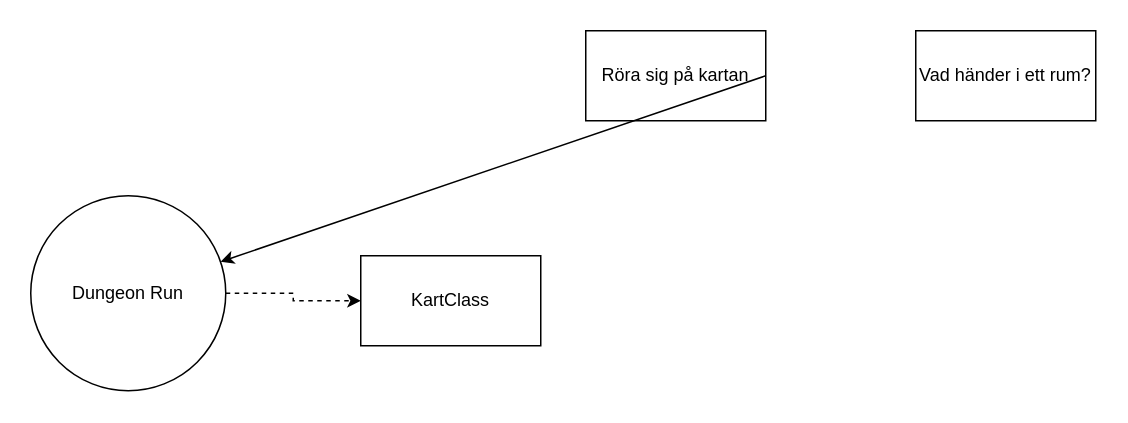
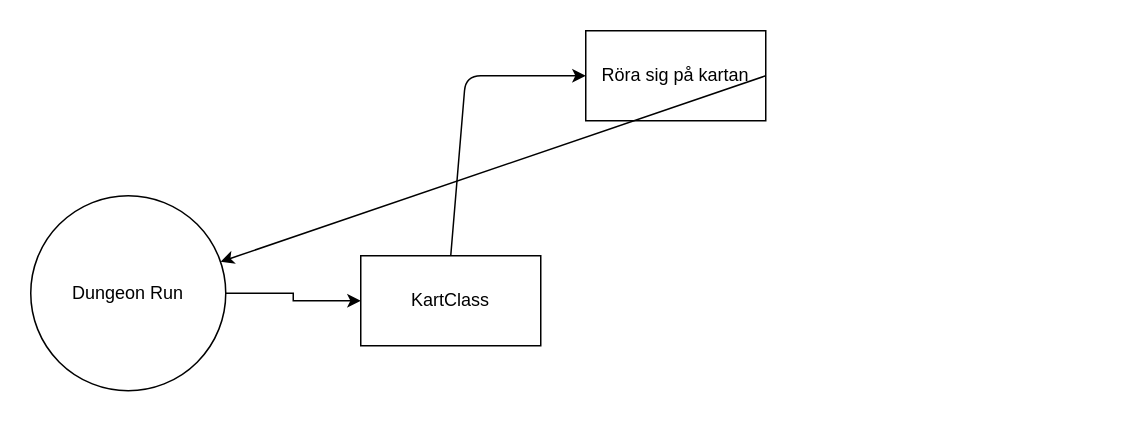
node "Vad händer i ett rum?": removed
edge "KartClass" -> "Röra sig på kartan": added
edge "Dungeon Run" -> "KartClass": style dashed -> solid
